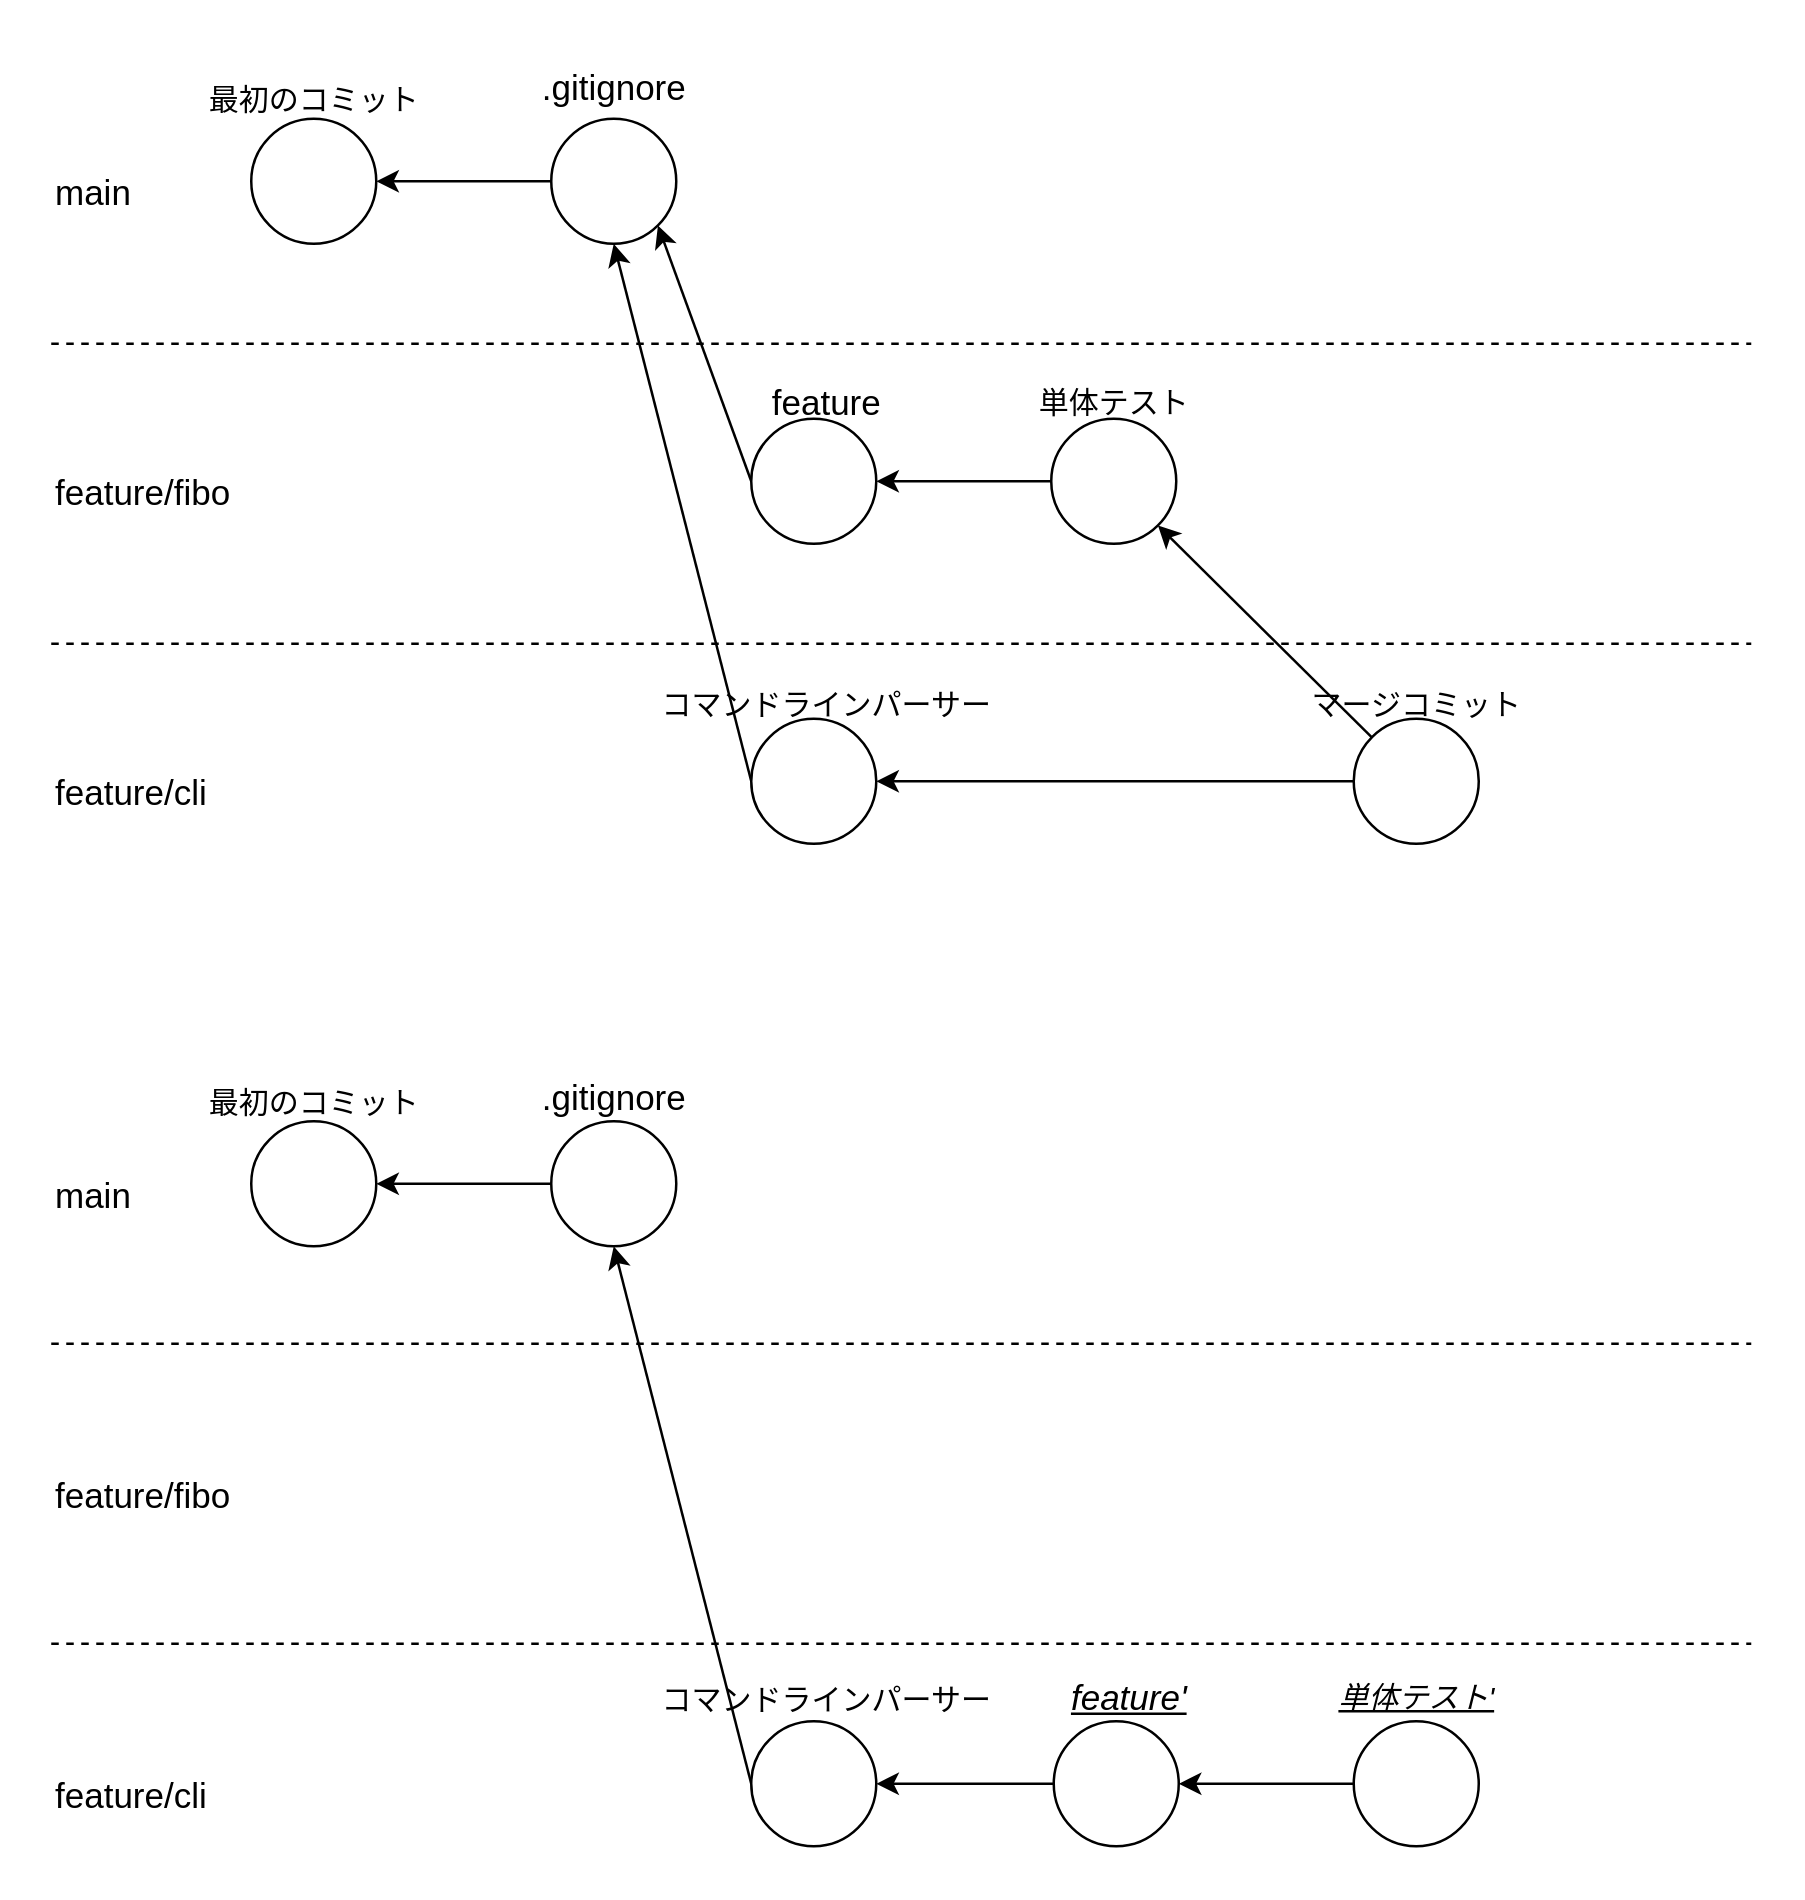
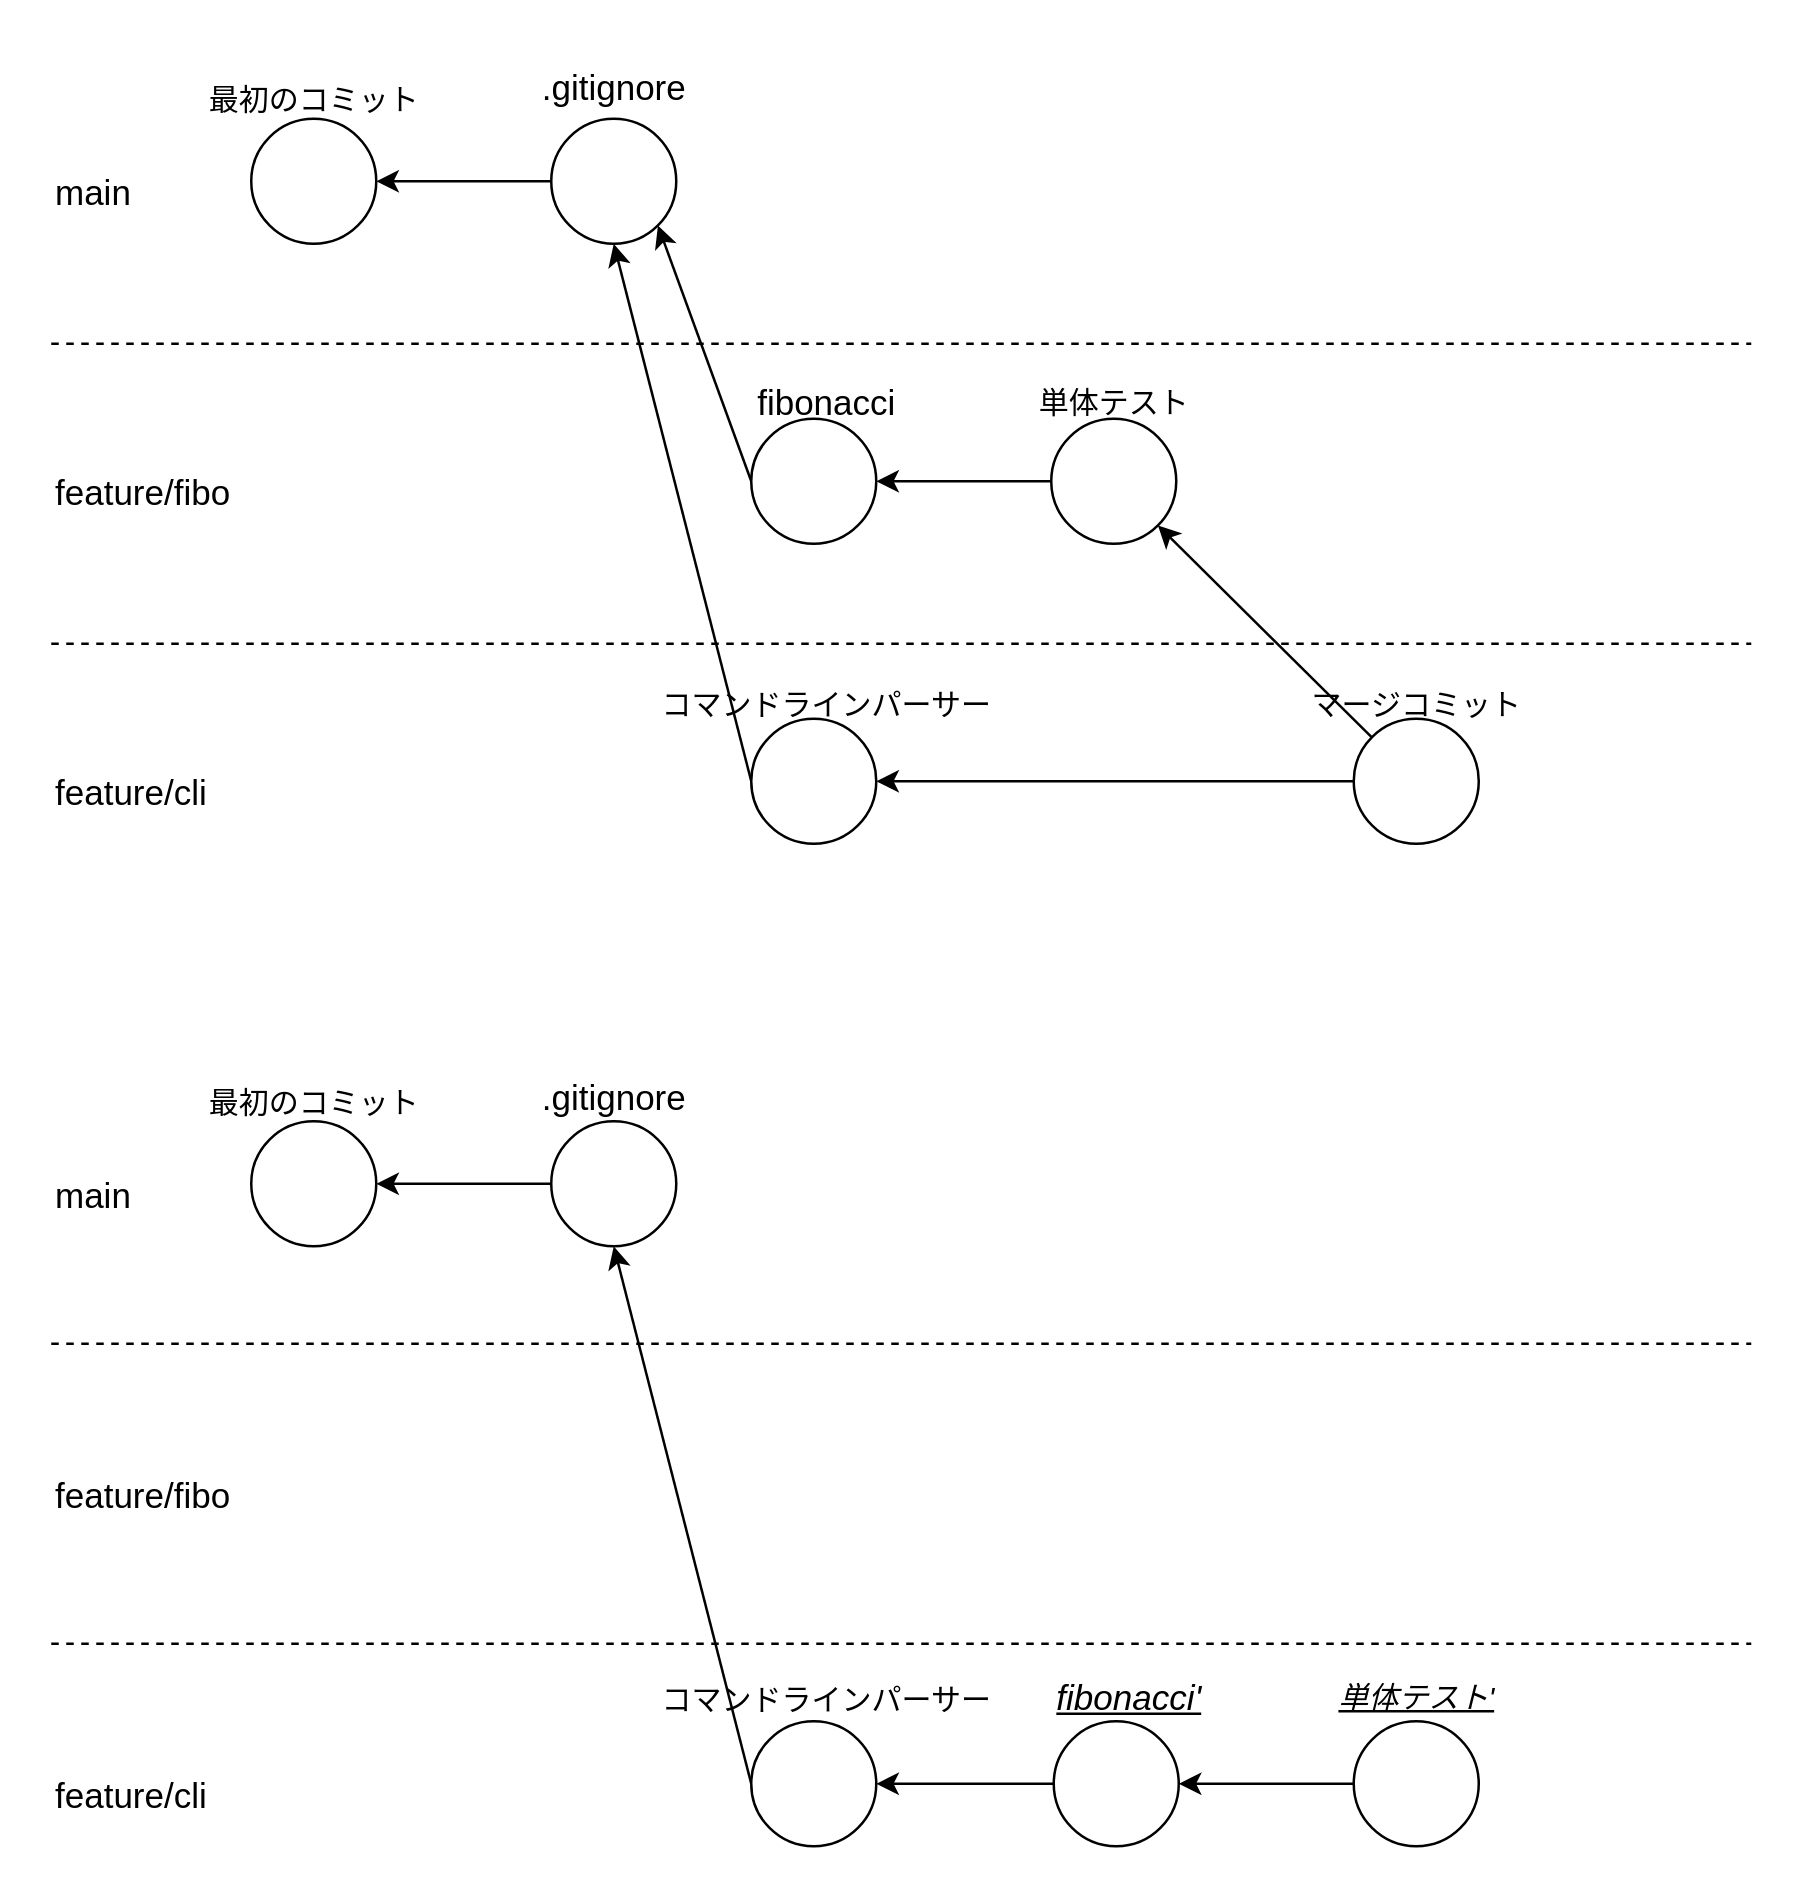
node "feature": label "feature" -> "fibonacci"
node "feature'": label "feature'" -> "fibonacci'"
